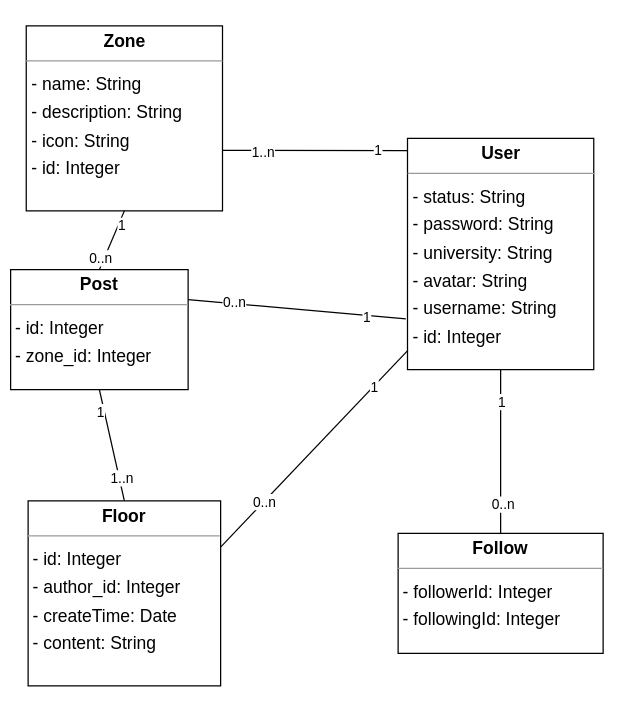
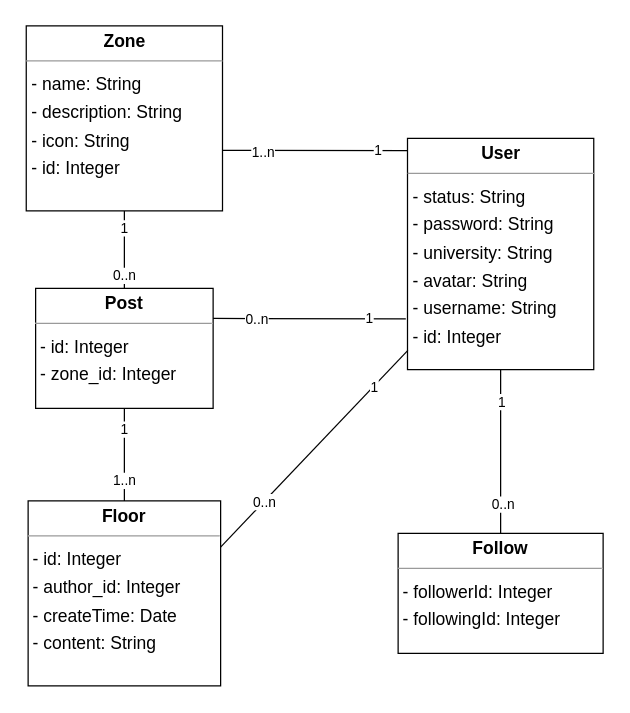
node "Post - id: Integer - zone_id: Integer": moved (99, 329) -> (124, 348)
